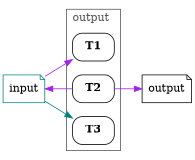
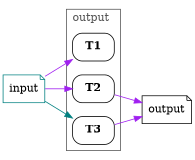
edge "T2" -> "input": reversed
edge "T3" -> "output": added
